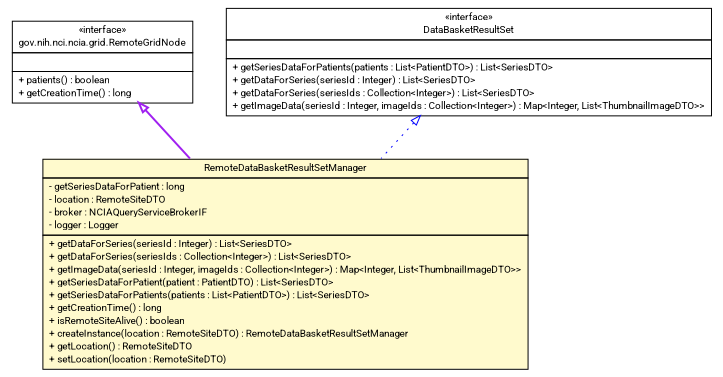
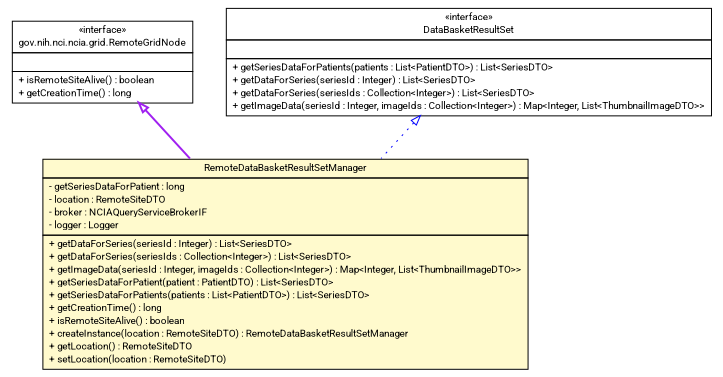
node "gov.nih.nci.ncia.grid.RemoteGridNode": text "+ patients() : boolean" -> "+ isRemoteSiteAlive() : boolean"
